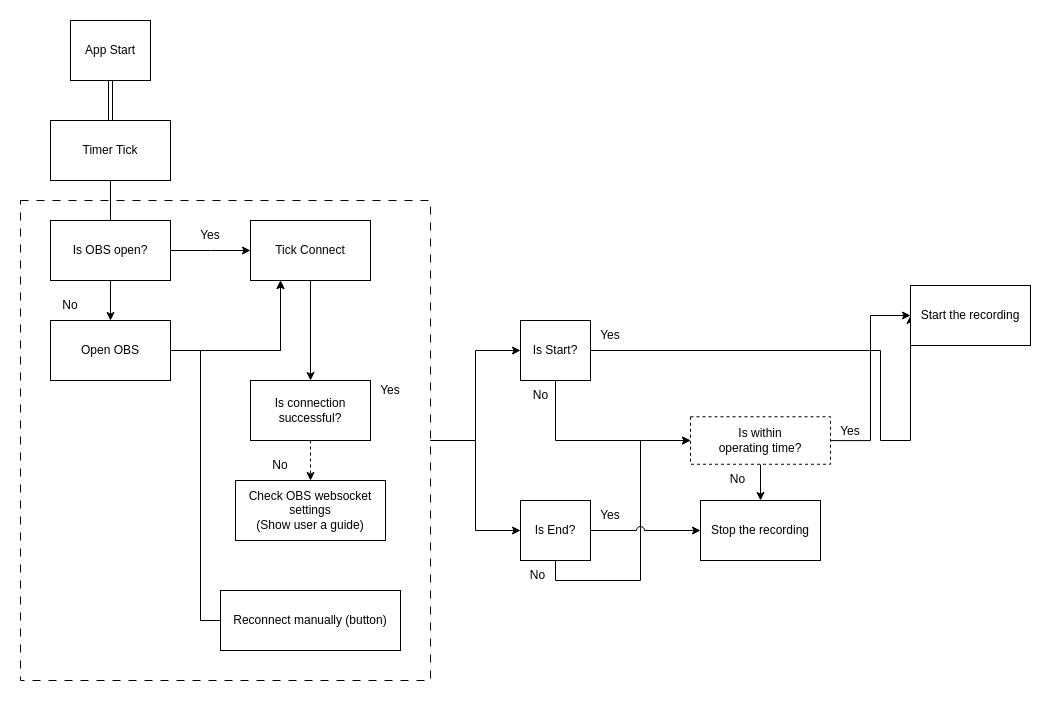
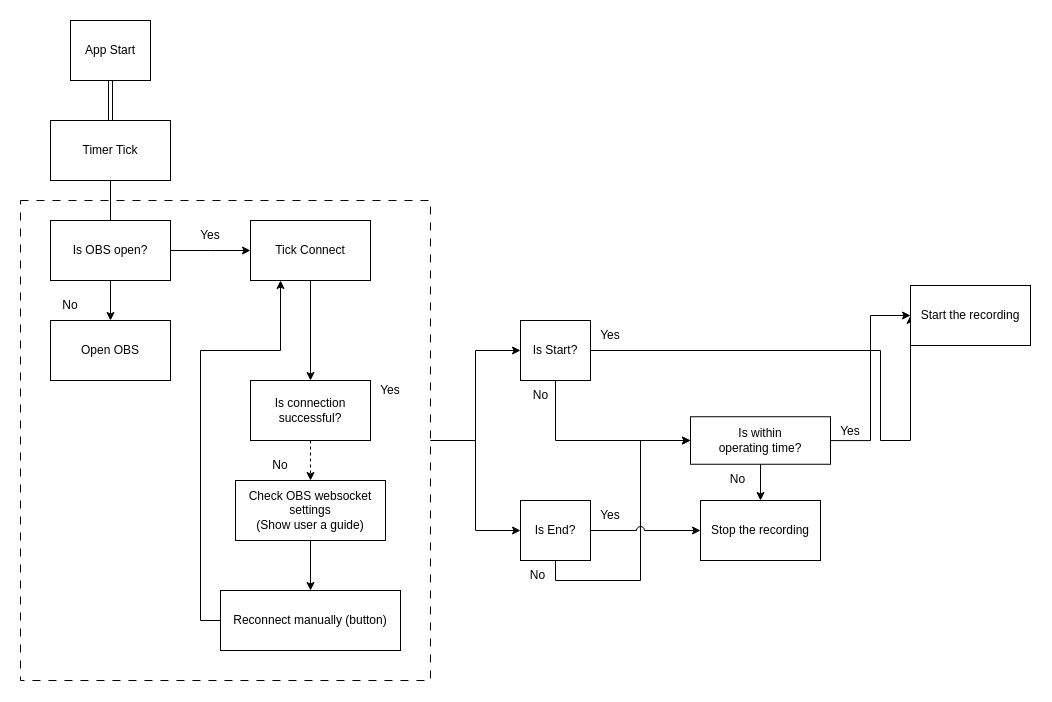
edge "Open OBS" -> "Tick Connect": removed
node "Is within operating time?": style dashed -> solid
edge "Check OBS websocket settings (Show user a guide)" -> "Reconnect manually (button)": added
